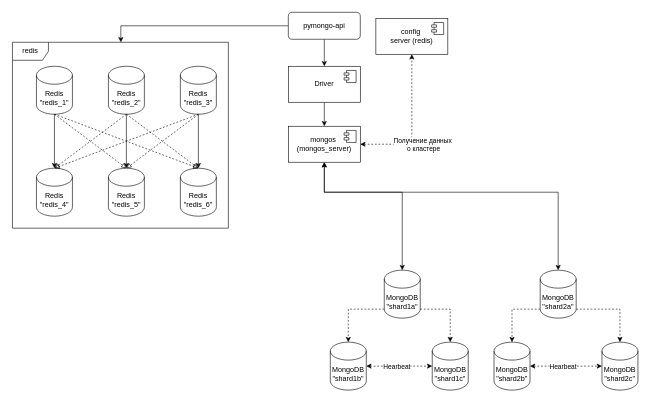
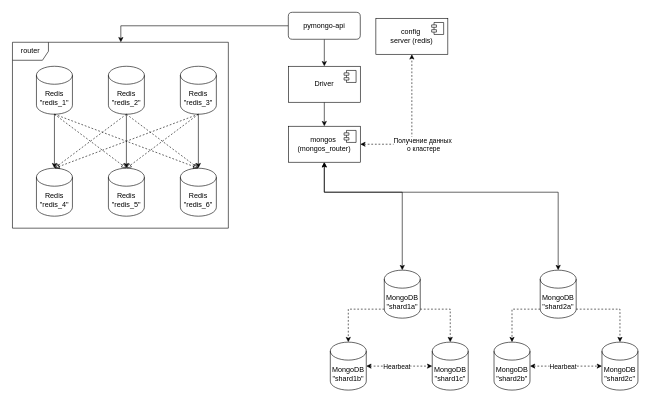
node "redis": label "redis" -> "router"
node "mongos (mongos_server)": label "mongos (mongos_server)" -> "mongos (mongos_router)"
